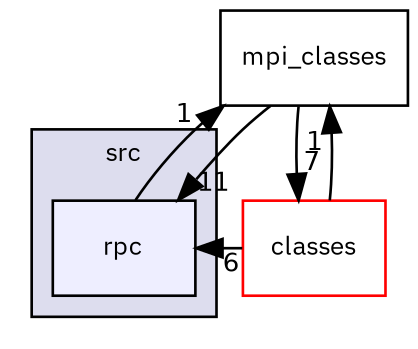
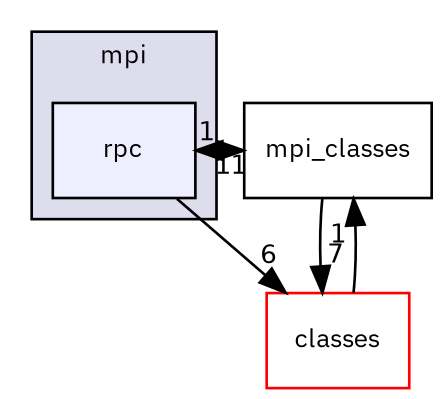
cluster "src": label "src" -> "mpi"
edge "classes" -> "rpc": reversed
